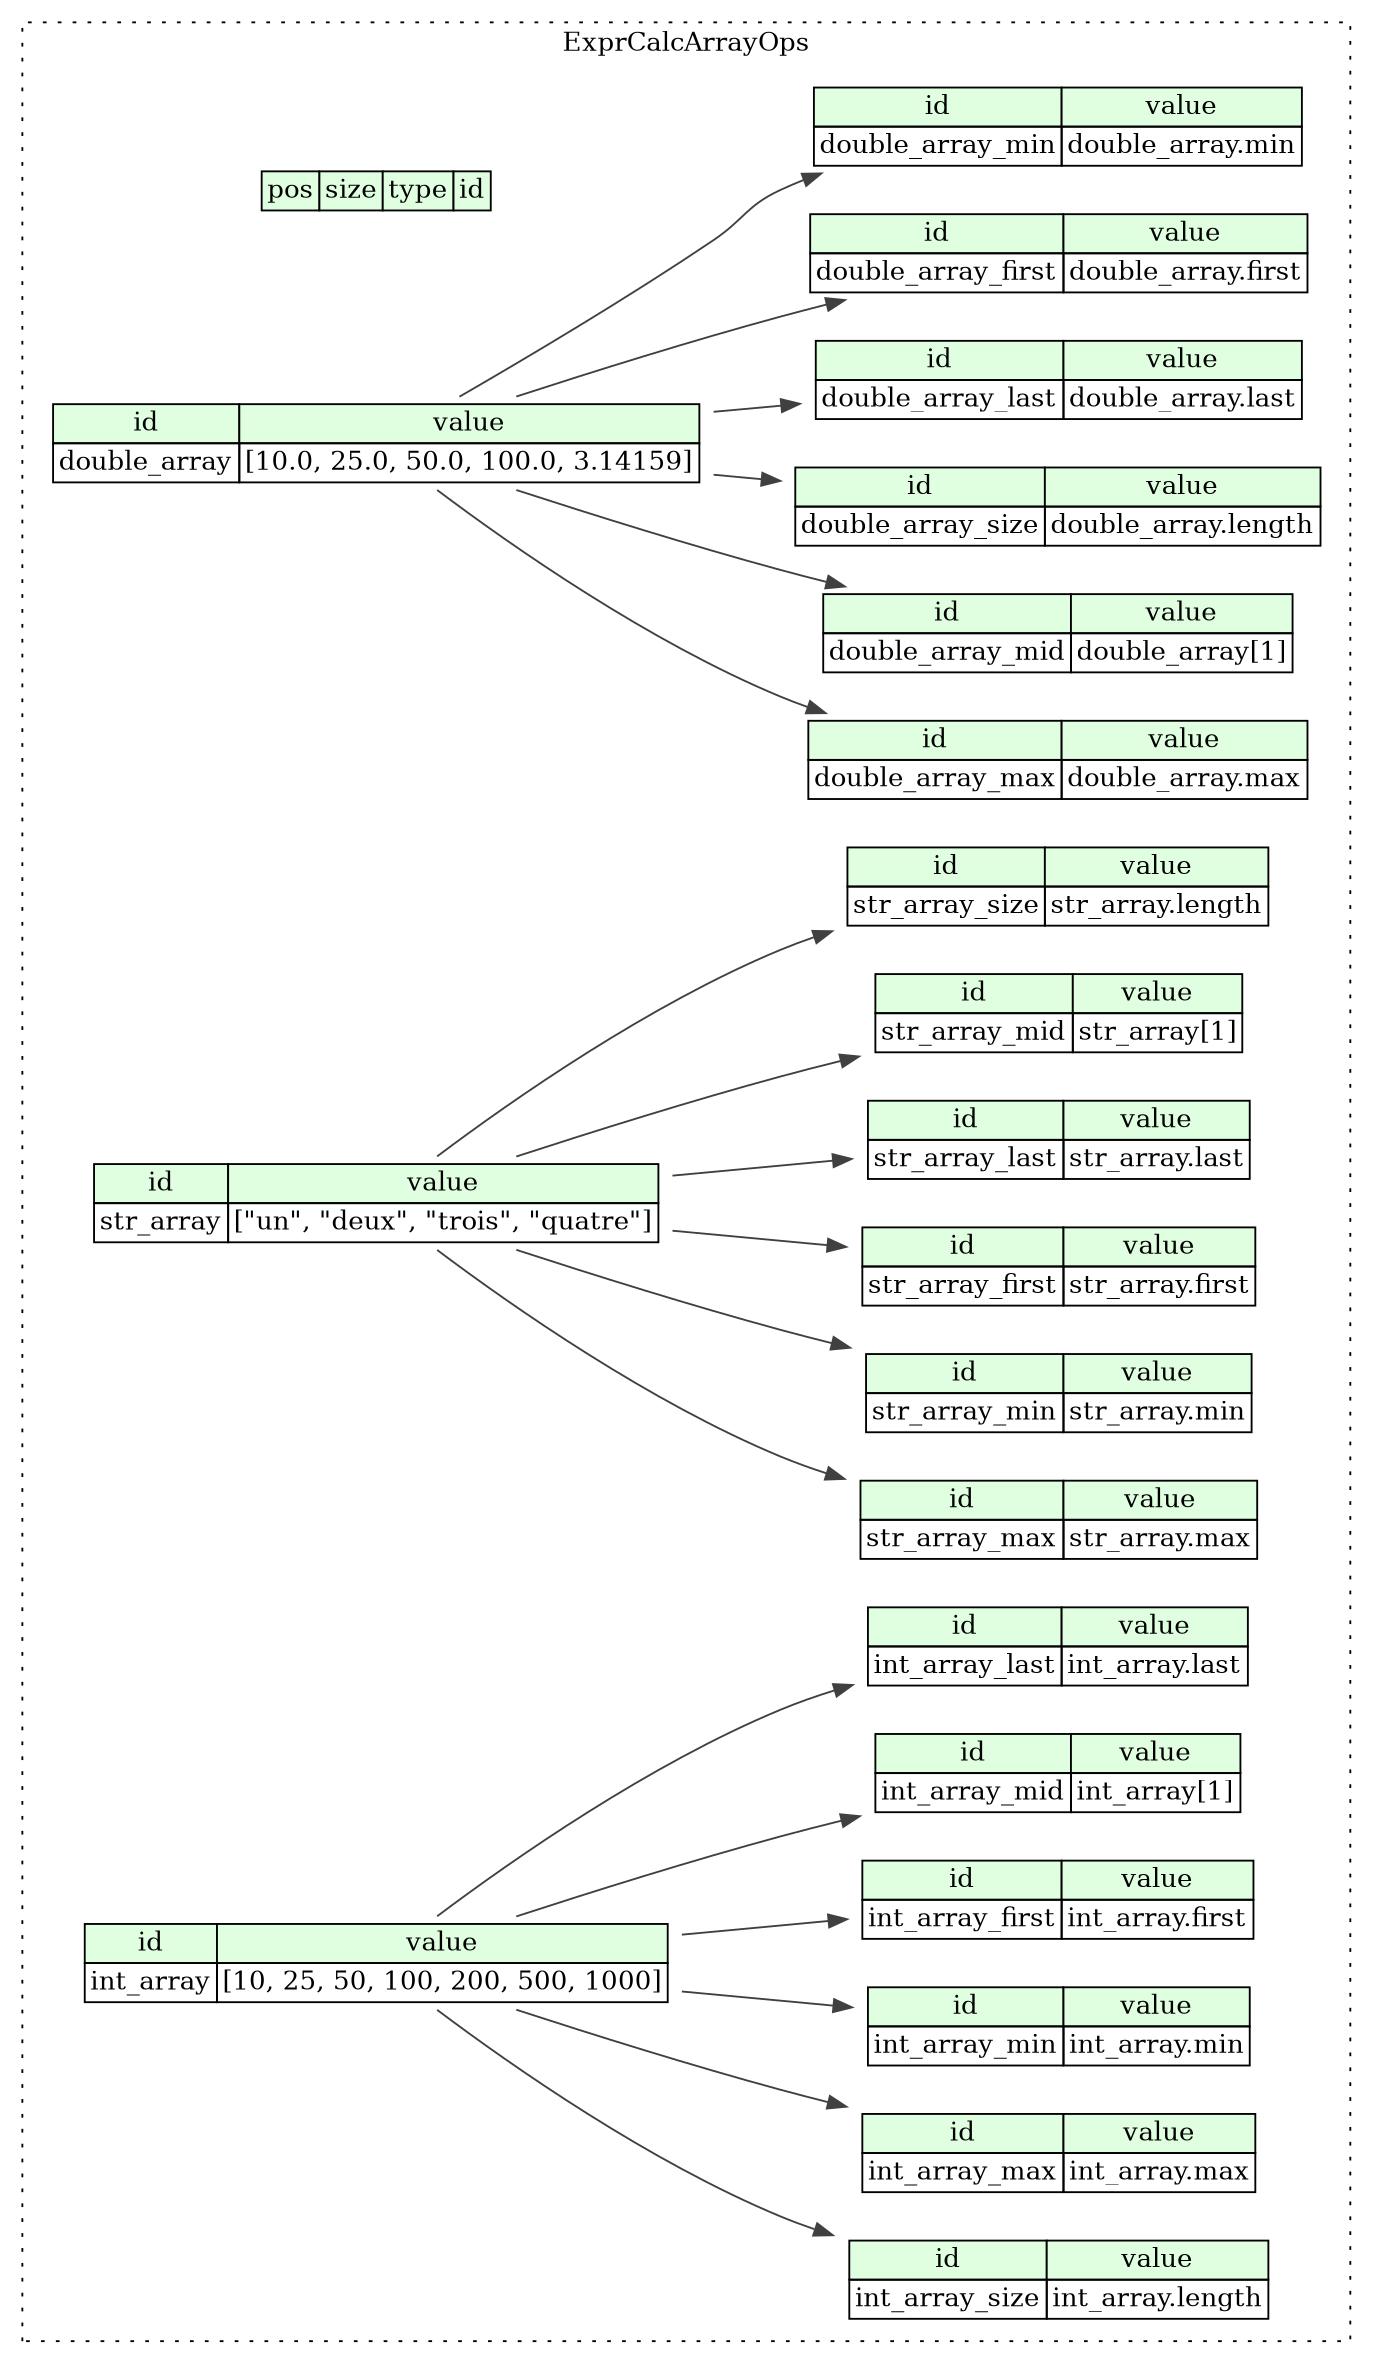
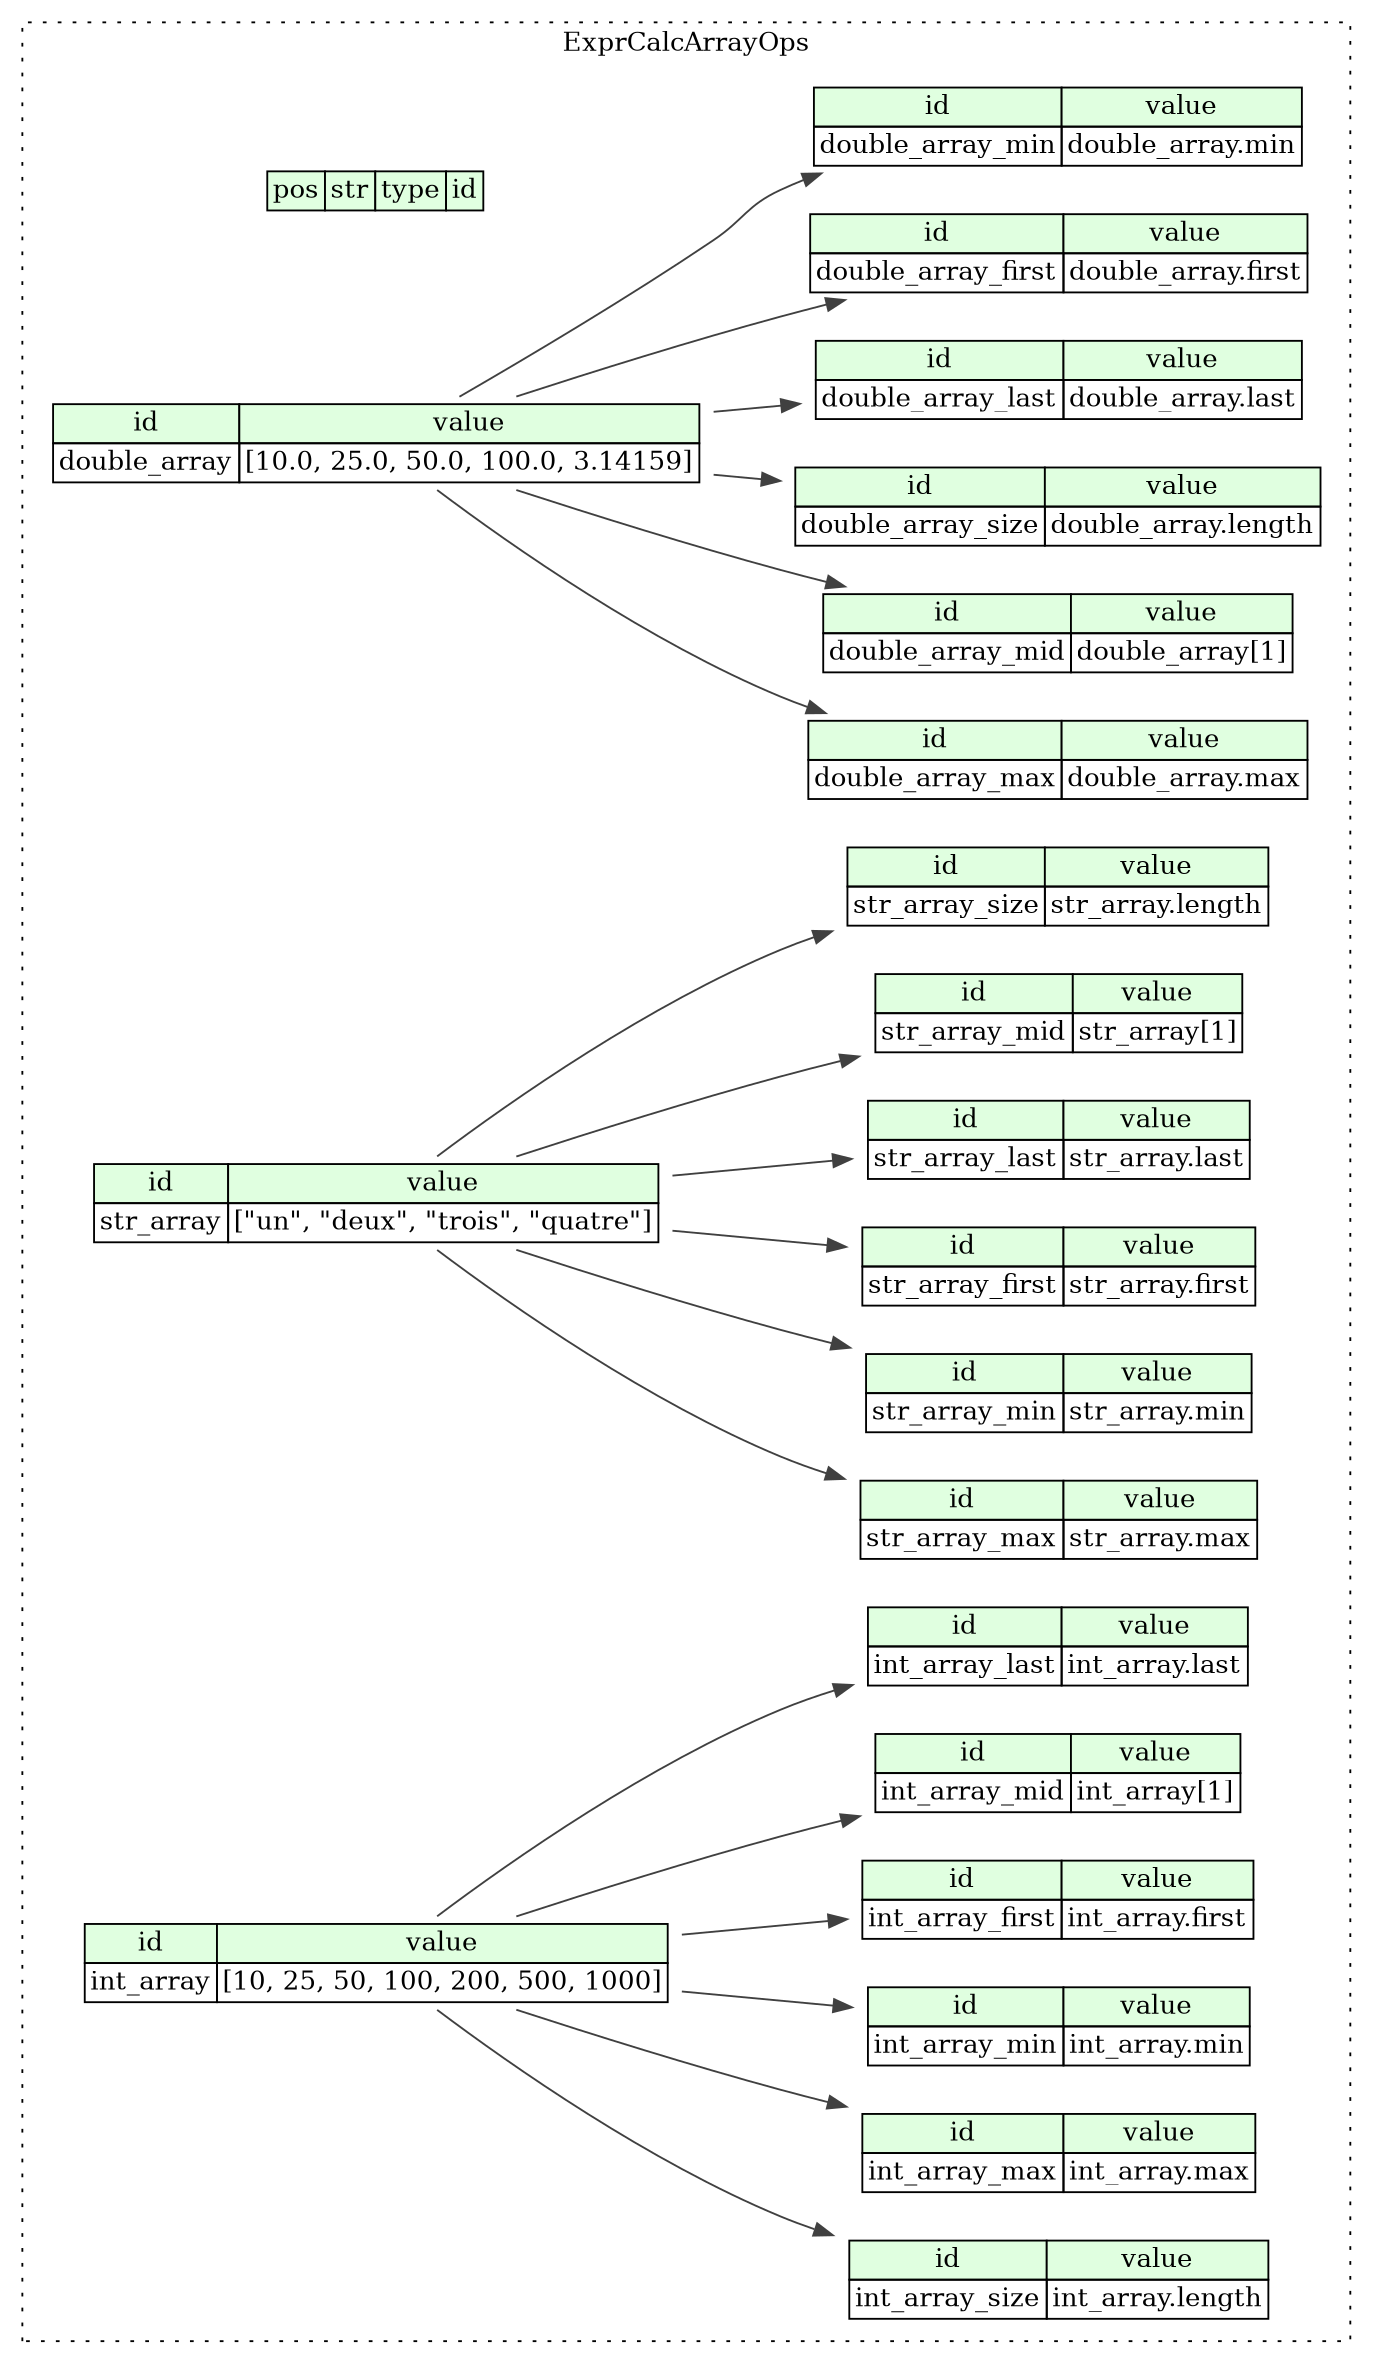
node "pos": text "size" -> "str"
